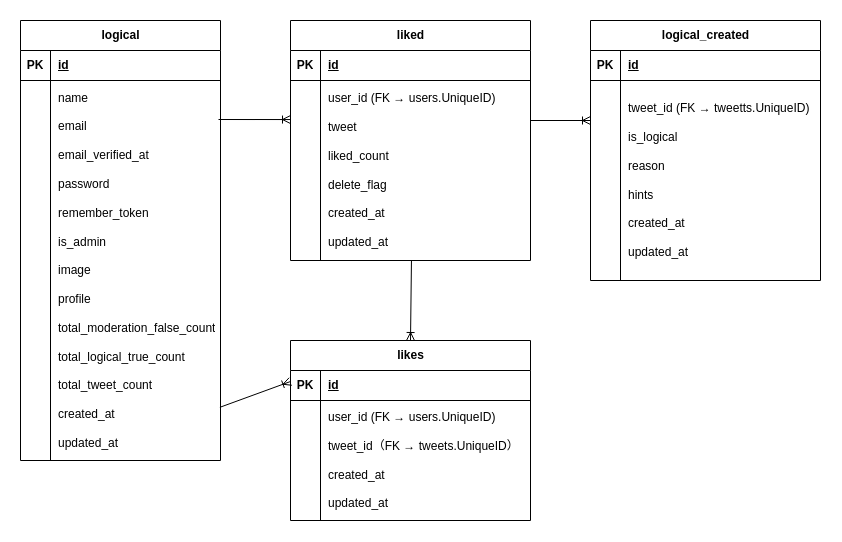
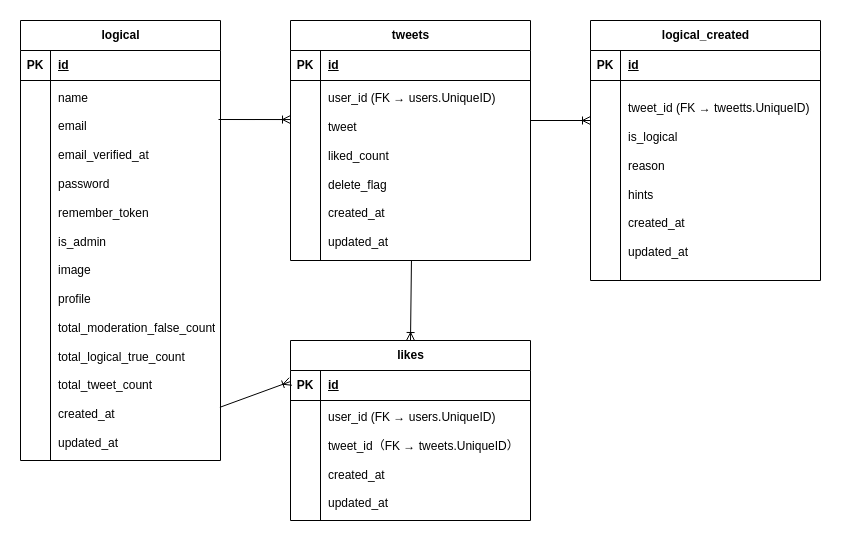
node "liked": label "liked" -> "tweets"
